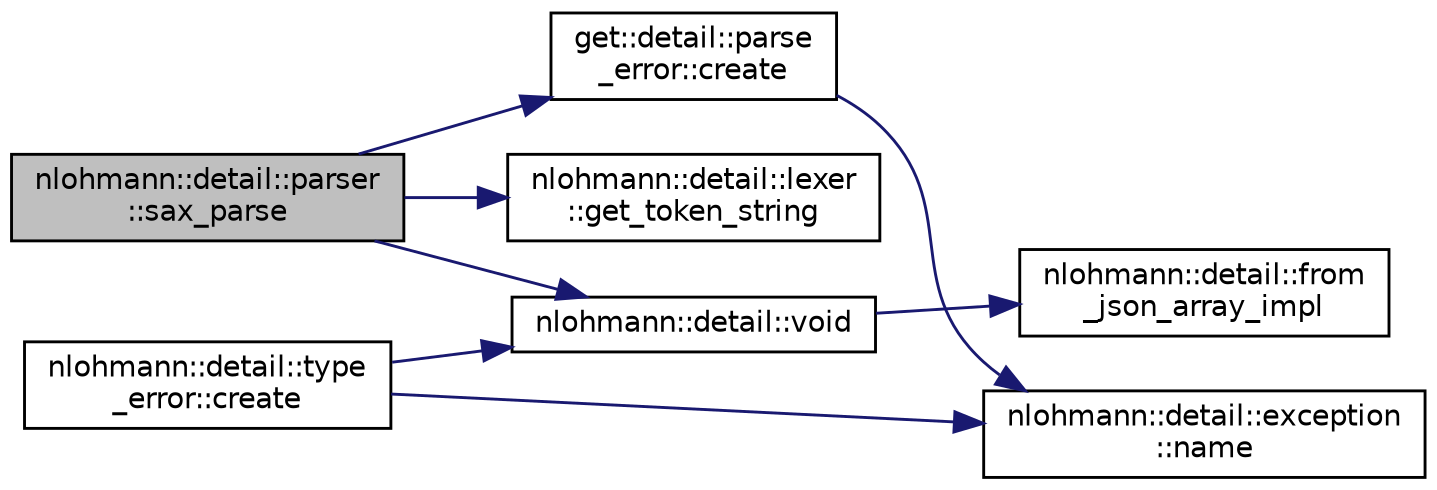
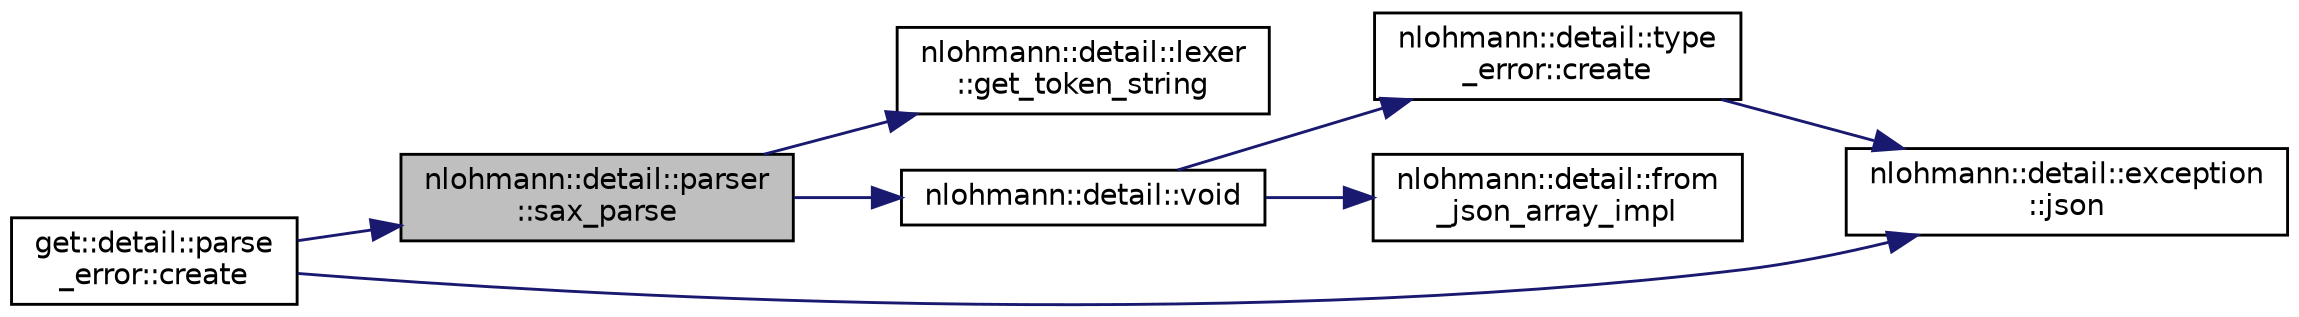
edge "nlohmann::detail::parser ::sax_parse" -> "get::detail::parse _error::create": reversed
edge "nlohmann::detail::type _error::create" -> "nlohmann::detail::void": reversed
node "nlohmann::detail::exception ::name": label "nlohmann::detail::exception ::name" -> "nlohmann::detail::exception ::json"
